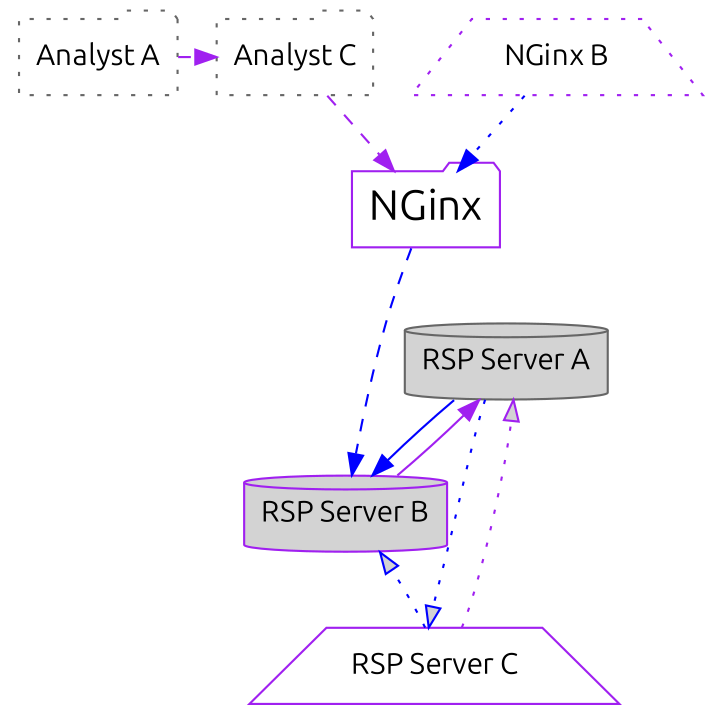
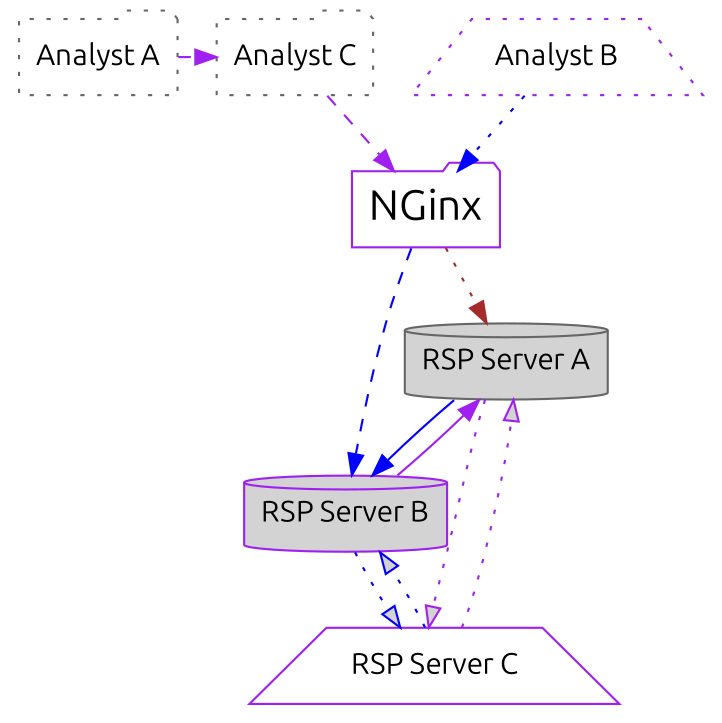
node "NGinx B": label "NGinx B" -> "Analyst B"
edge "NGinx" -> "RSP Server A": added
edge "RSP Server A" -> "RSP Server C": color blue -> purple
edge "RSP Server B" -> "RSP Server C": added
